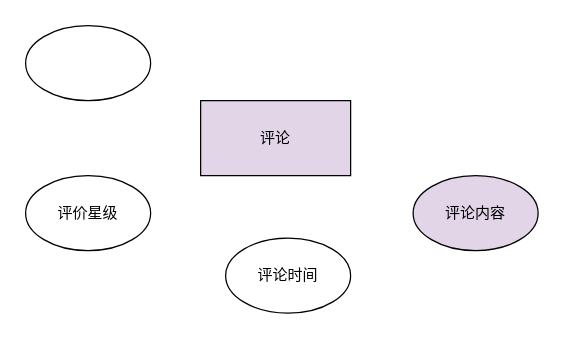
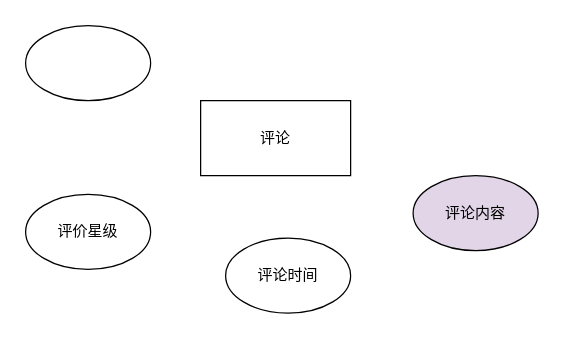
node "评论": fillcolor #e1d5e7 -> #ffffff
node "评价星级": moved (88, 213) -> (88, 232)
